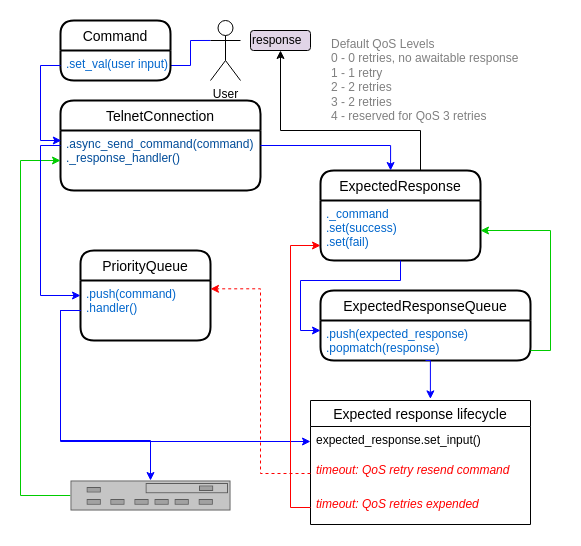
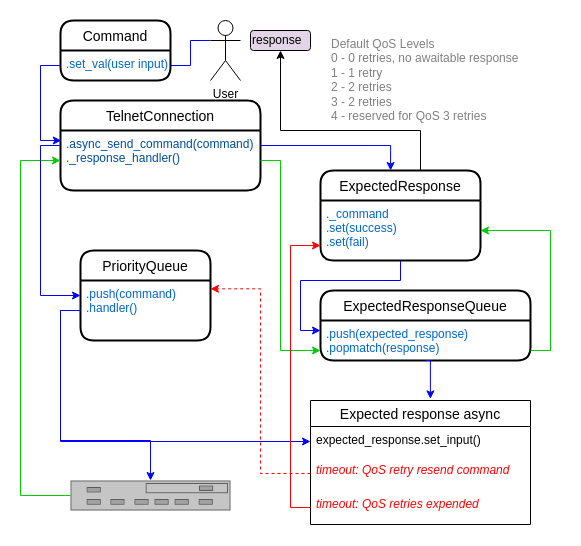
edge ".async_send_command(command) ._response_handler()" -> ".push(expected_response) .popmatch(response)": added
node "Expected response lifecycle": label "Expected response lifecycle" -> "Expected response async"
